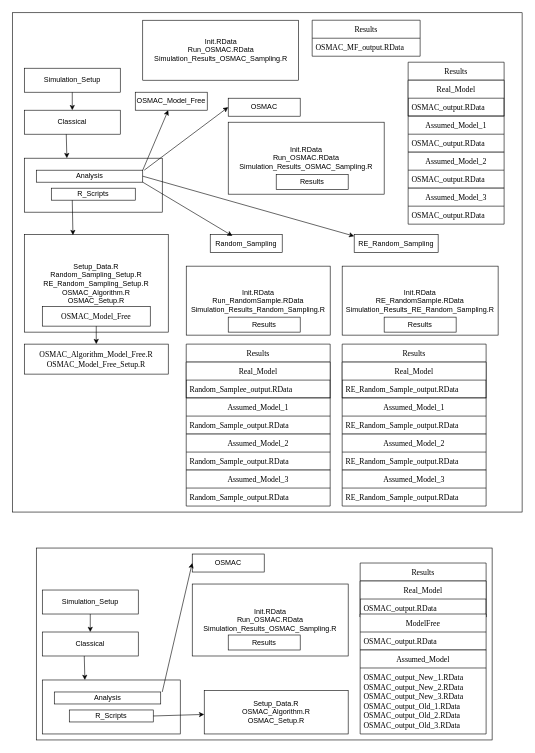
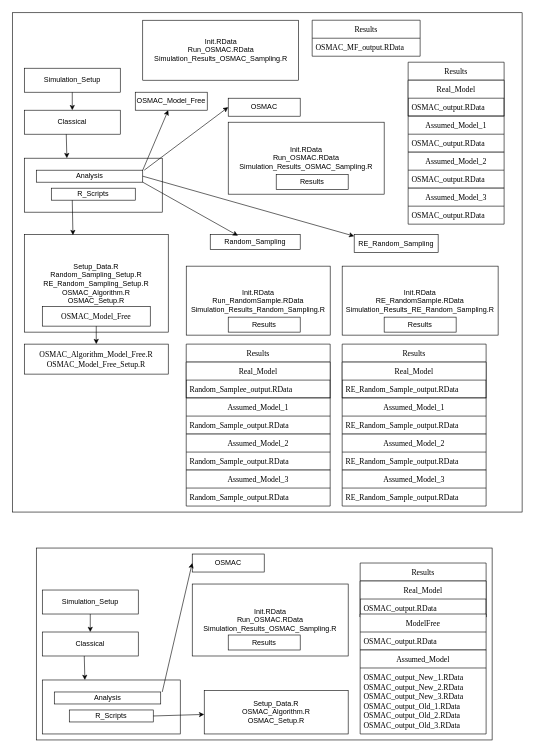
node "Random_Sampling": size 72x18 -> 90x15
